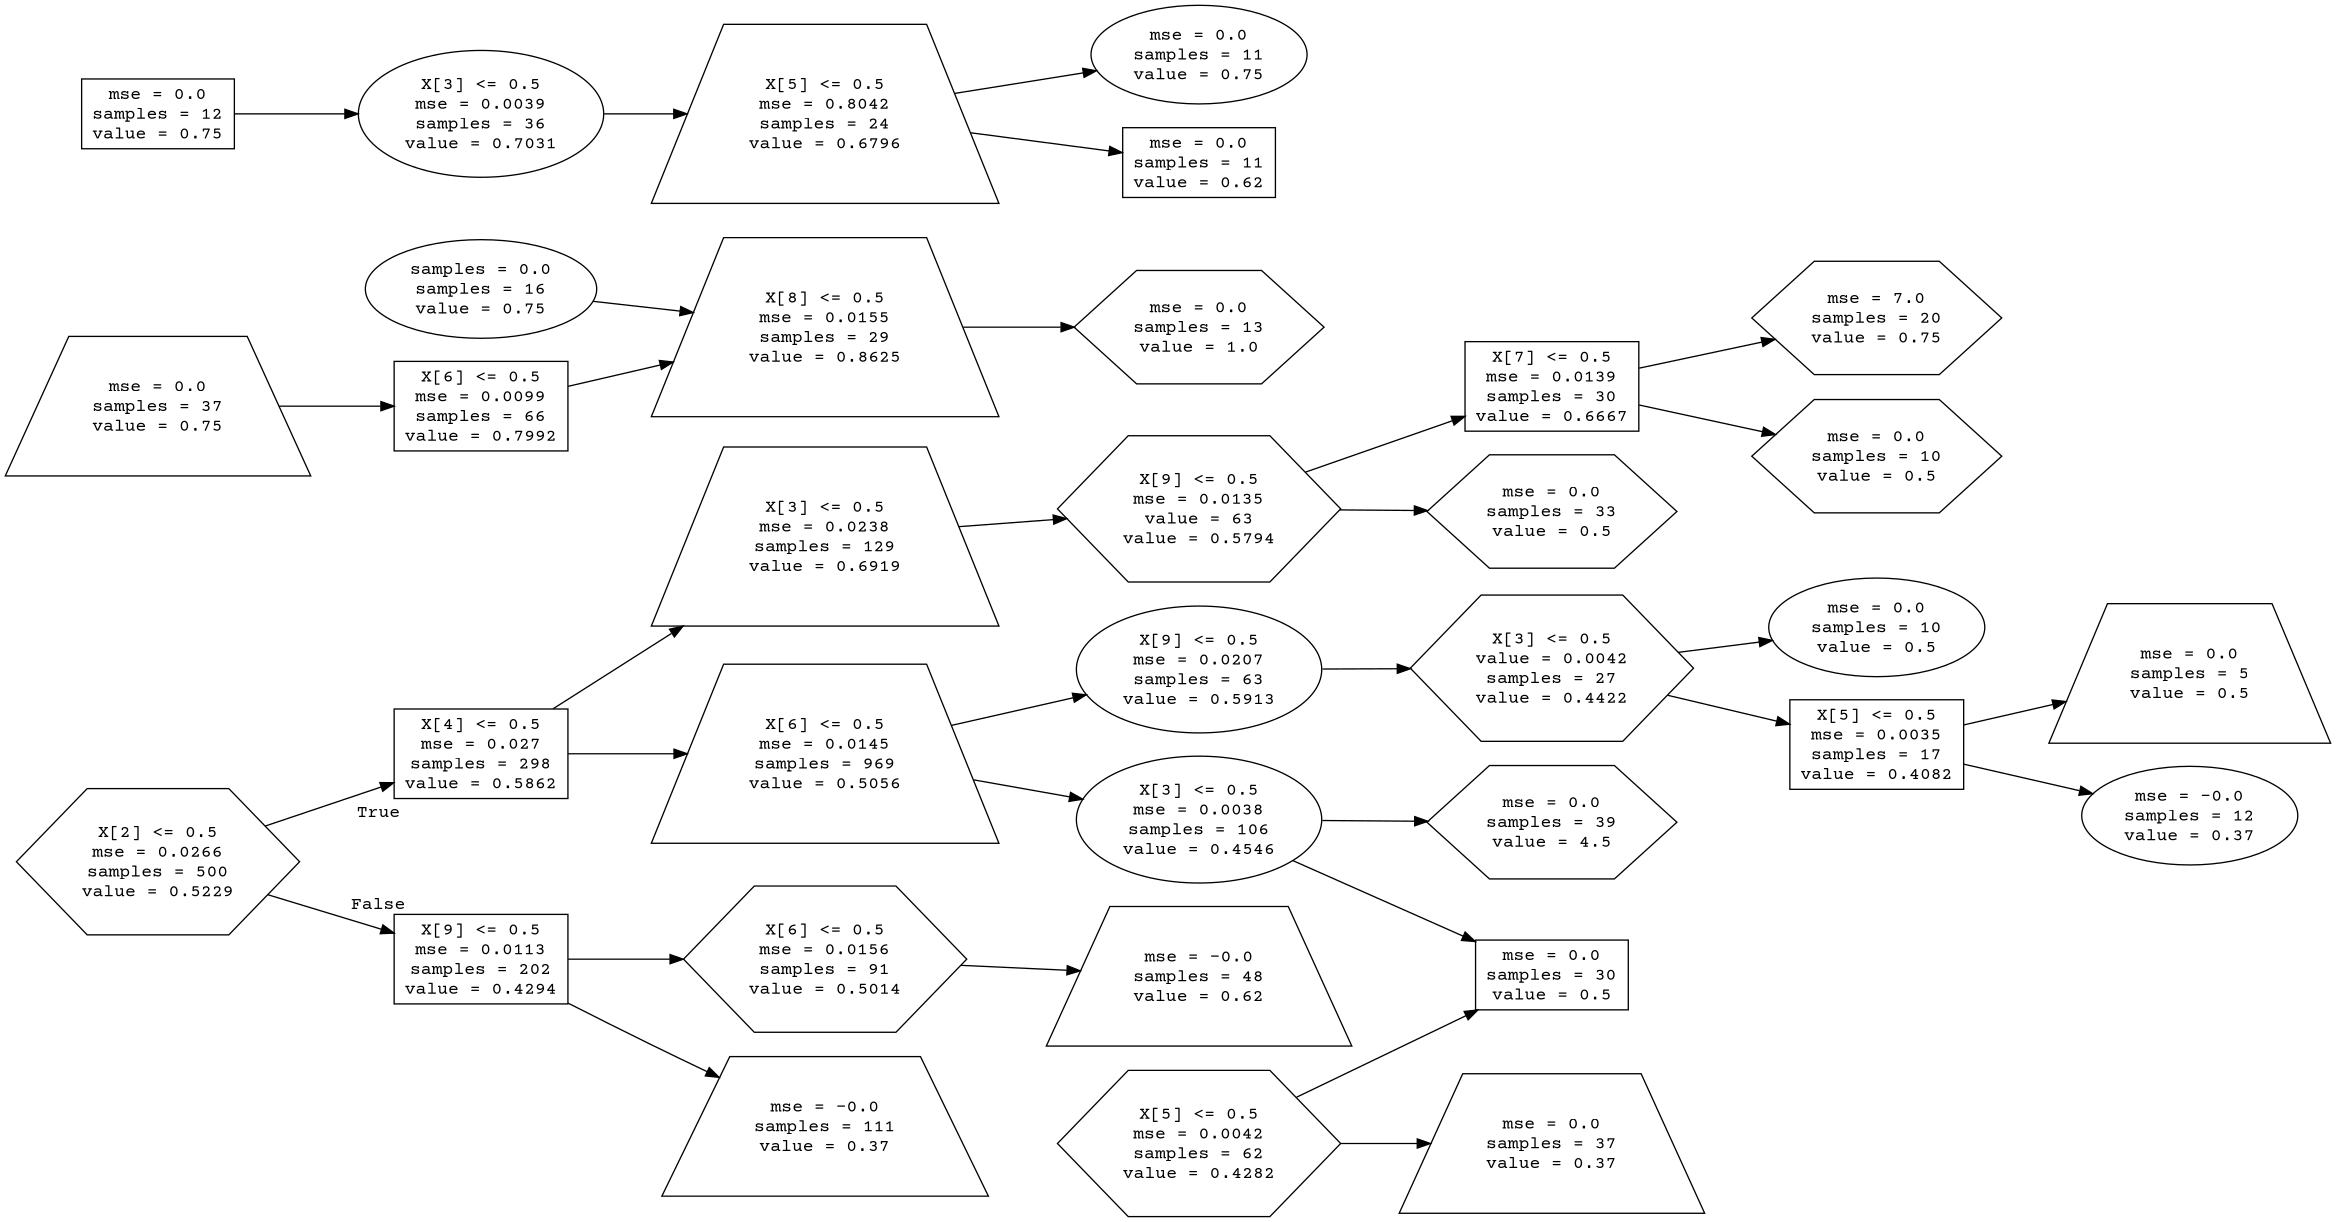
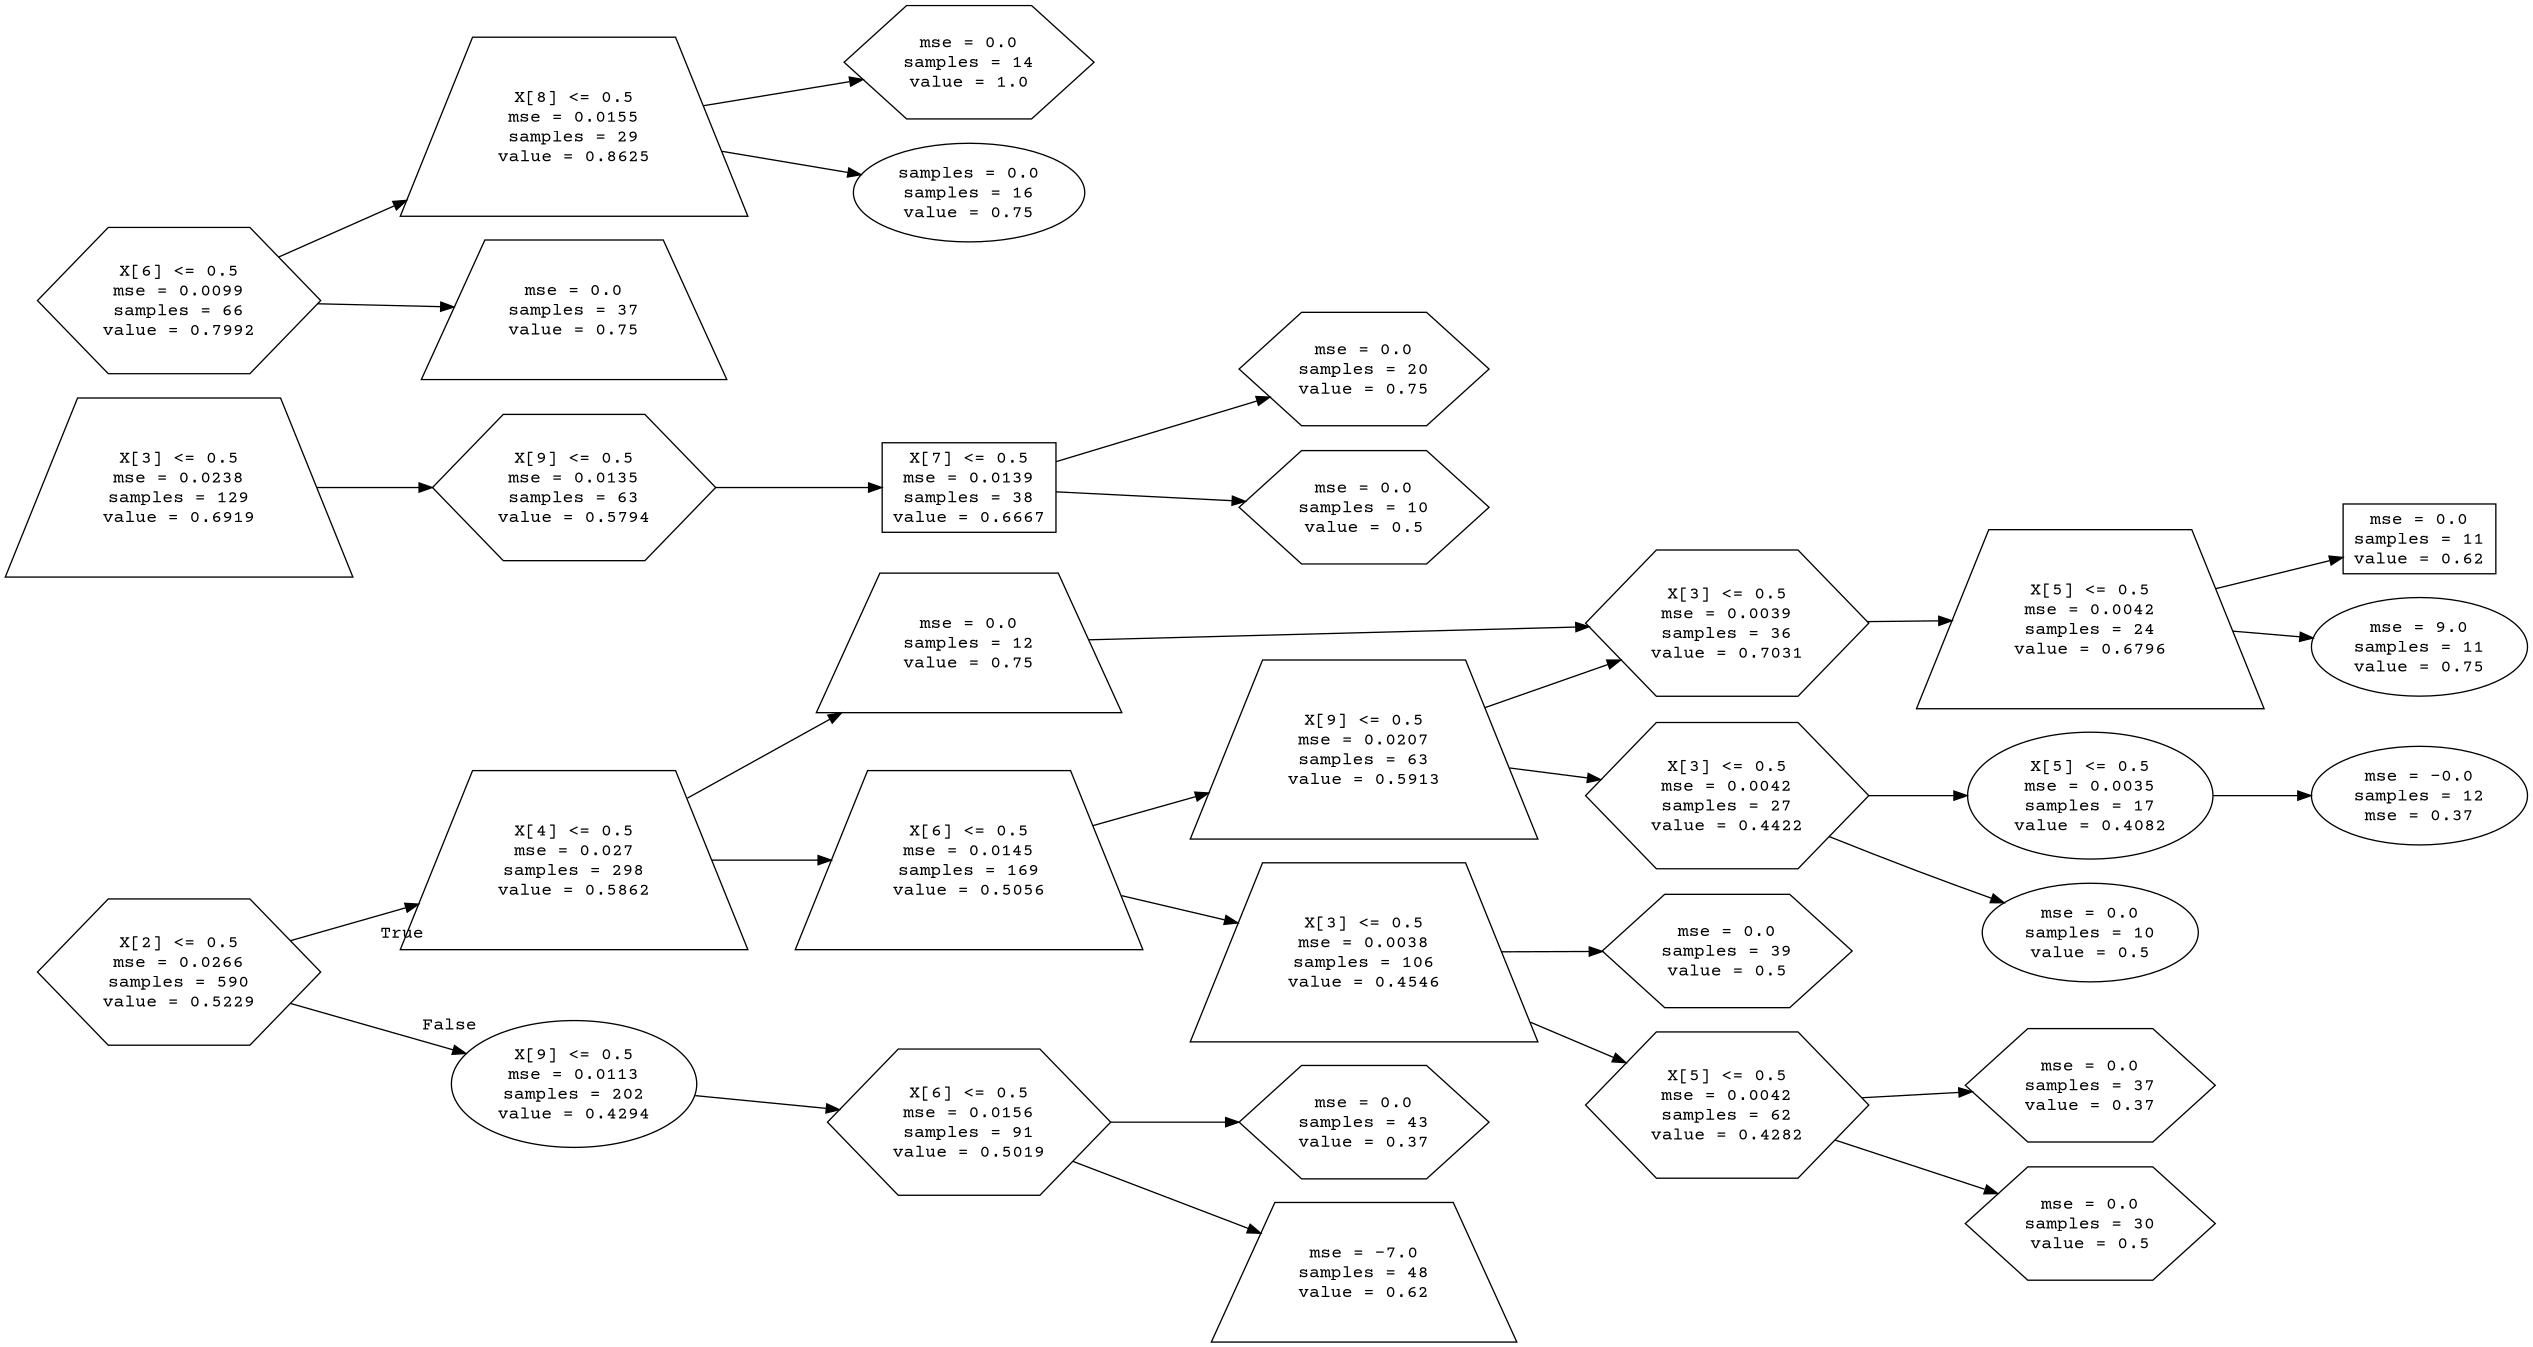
node "mse = 0.0 samples = 11 value = 0.75": label "mse = 0.0 samples = 11 value = 0.75" -> "mse = 9.0 samples = 11 value = 0.75"
node "mse = 0.0 samples = 12 value = 0.75": shape box -> trapezium
node "X[3] <= 0.5 mse = 0.0039 samples = 36 value = 0.7031": shape ellipse -> hexagon
node "X[5] <= 0.5 mse = 0.8042 samples = 24 value = 0.6796": label "X[5] <= 0.5 mse = 0.8042 samples = 24 value = 0.6796" -> "X[5] <= 0.5 mse = 0.0042 samples = 24 value = 0.6796"
edge "samples = 0.0 samples = 16 value = 0.75" -> "X[8] <= 0.5 mse = 0.0155 samples = 29 value = 0.8625": reversed
node "mse = 7.0 samples = 20 value = 0.75": label "mse = 7.0 samples = 20 value = 0.75" -> "mse = 0.0 samples = 20 value = 0.75"
node "mse = 0.0 samples = 13 value = 1.0": label "mse = 0.0 samples = 13 value = 1.0" -> "mse = 0.0 samples = 14 value = 1.0"
node "X[7] <= 0.5 mse = 0.0139 samples = 30 value = 0.6667": label "X[7] <= 0.5 mse = 0.0139 samples = 30 value = 0.6667" -> "X[7] <= 0.5 mse = 0.0139 samples = 38 value = 0.6667"
edge "mse = 0.0 samples = 37 value = 0.75" -> "X[6] <= 0.5 mse = 0.0099 samples = 66 value = 0.7992": reversed
node "X[6] <= 0.5 mse = 0.0099 samples = 66 value = 0.7992": shape box -> hexagon
node "X[9] <= 0.5 mse = 0.0135 value = 63 value = 0.5794": label "X[9] <= 0.5 mse = 0.0135 value = 63 value = 0.5794" -> "X[9] <= 0.5 mse = 0.0135 samples = 63 value = 0.5794"
node "mse = 0.0 samples = 33 value = 0.5": removed
node "X[3] <= 0.5 value = 0.0042 samples = 27 value = 0.4422": label "X[3] <= 0.5 value = 0.0042 samples = 27 value = 0.4422" -> "X[3] <= 0.5 mse = 0.0042 samples = 27 value = 0.4422"
node "X[9] <= 0.5 mse = 0.0207 samples = 63 value = 0.5913": shape ellipse -> trapezium
edge "X[4] <= 0.5 mse = 0.027 samples = 298 value = 0.5862" -> "X[3] <= 0.5 mse = 0.0238 samples = 129 value = 0.6919": now "X[4] <= 0.5 mse = 0.027 samples = 298 value = 0.5862" -> "mse = 0.0 samples = 12 value = 0.75"
node "mse = 0.0 samples = 5 value = 0.5": removed
edge "X[9] <= 0.5 mse = 0.0207 samples = 63 value = 0.5913" -> "X[3] <= 0.5 mse = 0.0039 samples = 36 value = 0.7031": added
node "X[5] <= 0.5 mse = 0.0035 samples = 17 value = 0.4082": shape box -> ellipse
node "X[4] <= 0.5 mse = 0.027 samples = 298 value = 0.5862": shape box -> trapezium
node "X[6] <= 0.5 mse = 0.0145 samples = 969 value = 0.5056": label "X[6] <= 0.5 mse = 0.0145 samples = 969 value = 0.5056" -> "X[6] <= 0.5 mse = 0.0145 samples = 169 value = 0.5056"
node "mse = -0.0 samples = 12 value = 0.37": label "mse = -0.0 samples = 12 value = 0.37" -> "mse = -0.0 samples = 12 mse = 0.37"
node "X[3] <= 0.5 mse = 0.0038 samples = 106 value = 0.4546": shape ellipse -> trapezium
node "mse = 0.0 samples = 39 value = 4.5": label "mse = 0.0 samples = 39 value = 4.5" -> "mse = 0.0 samples = 39 value = 0.5"
node "X[2] <= 0.5 mse = 0.0266 samples = 500 value = 0.5229": label "X[2] <= 0.5 mse = 0.0266 samples = 500 value = 0.5229" -> "X[2] <= 0.5 mse = 0.0266 samples = 590 value = 0.5229"
edge "X[3] <= 0.5 mse = 0.0038 samples = 106 value = 0.4546" -> "mse = 0.0 samples = 30 value = 0.5": now "X[3] <= 0.5 mse = 0.0038 samples = 106 value = 0.4546" -> "X[5] <= 0.5 mse = 0.0042 samples = 62 value = 0.4282"
node "X[9] <= 0.5 mse = 0.0113 samples = 202 value = 0.4294": shape box -> ellipse
node "X[6] <= 0.5 mse = 0.0156 samples = 91 value = 0.5014": label "X[6] <= 0.5 mse = 0.0156 samples = 91 value = 0.5014" -> "X[6] <= 0.5 mse = 0.0156 samples = 91 value = 0.5019"
node "mse = 0.0 samples = 30 value = 0.5": shape box -> hexagon
node "mse = -0.0 samples = 48 value = 0.62": label "mse = -0.0 samples = 48 value = 0.62" -> "mse = -7.0 samples = 48 value = 0.62"
node "mse = 0.0 samples = 43 value = 0.37": added
node "mse = -0.0 samples = 111 value = 0.37": removed
node "mse = 0.0 samples = 37 value = 0.37": shape trapezium -> hexagon
